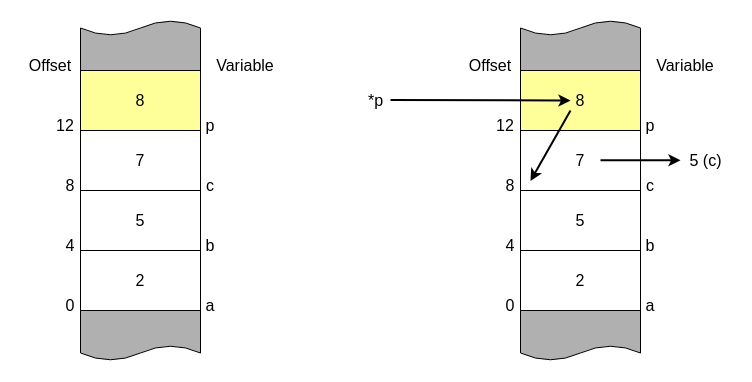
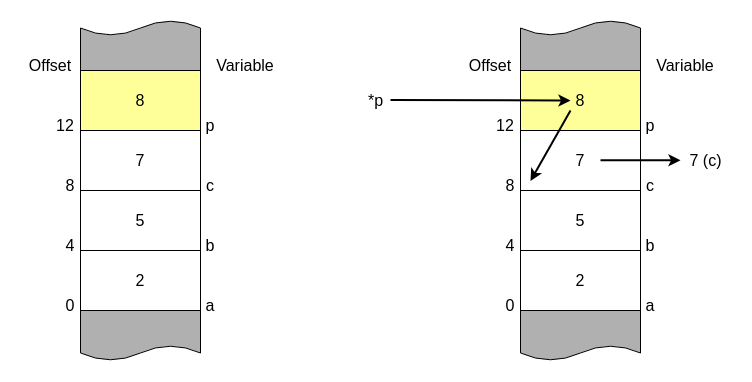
node "5 (c)": label "5 (c)" -> "7 (c)"
